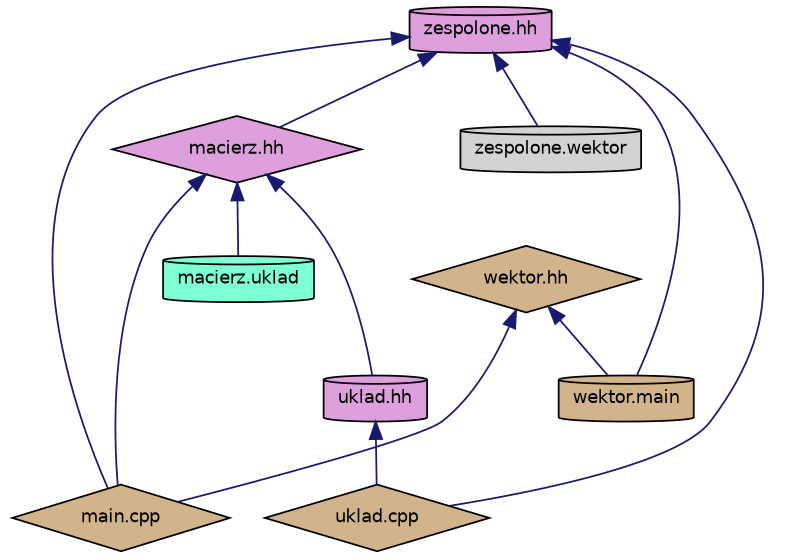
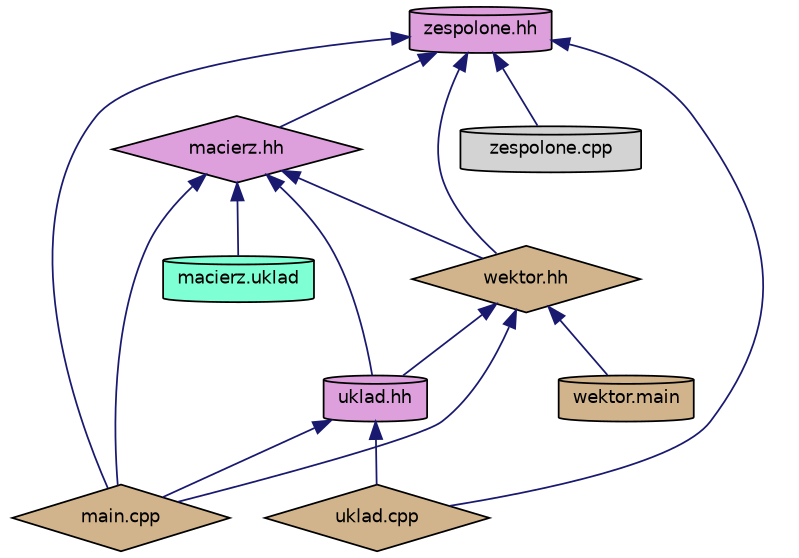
node "zespolone.wektor": label "zespolone.wektor" -> "zespolone.cpp"
edge "wektor.main" -> "zespolone.hh": now "wektor.hh" -> "zespolone.hh"
edge "wektor.hh" -> "macierz.hh": added
edge "uklad.hh" -> "wektor.hh": added
edge "main.cpp" -> "uklad.hh": added
